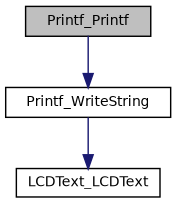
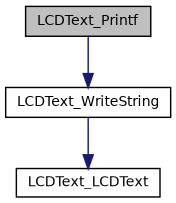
node "Printf_Printf": label "Printf_Printf" -> "LCDText_Printf"
node "Printf_WriteString": label "Printf_WriteString" -> "LCDText_WriteString"
